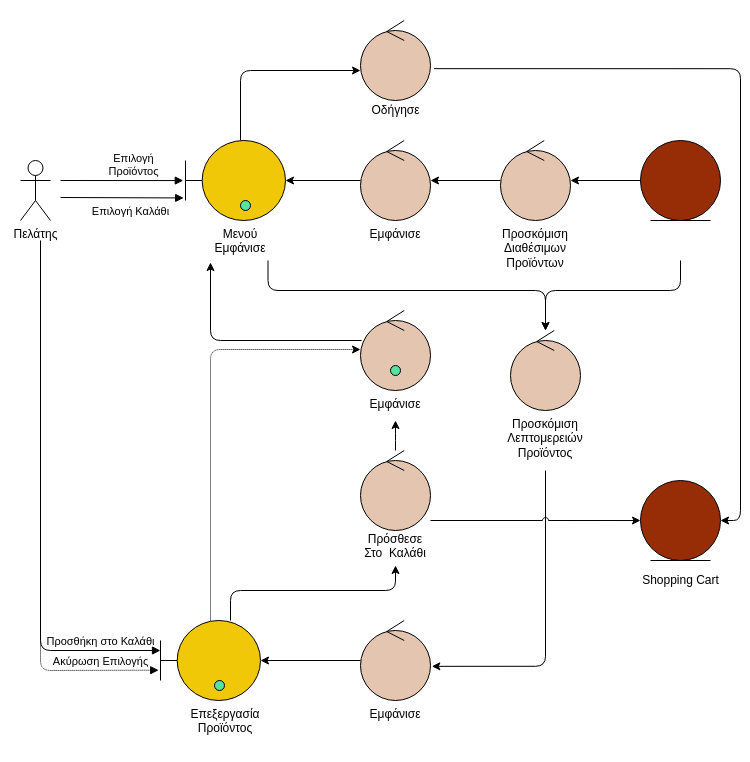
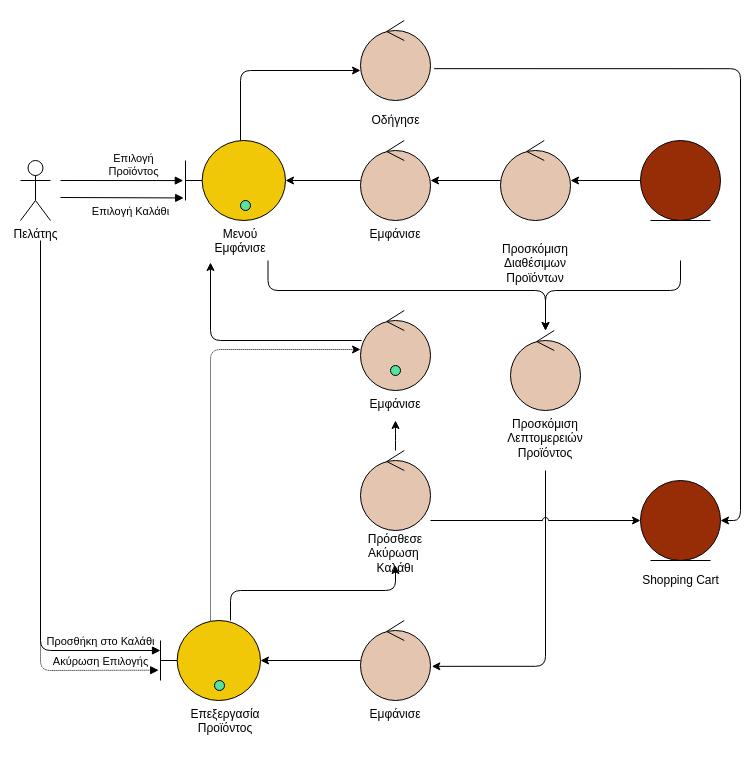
node "Οδήγησε": moved (396, 111) -> (396, 121)
node "ΠροσκόμισηΔιαθέσιμωνΠροϊόντων": moved (536, 251) -> (536, 266)
node "Πρόσθεσε Στο Καλάθι": label "Πρόσθεσε Στο Καλάθι" -> "Πρόσθεσε Ακύρωση Καλάθι"
